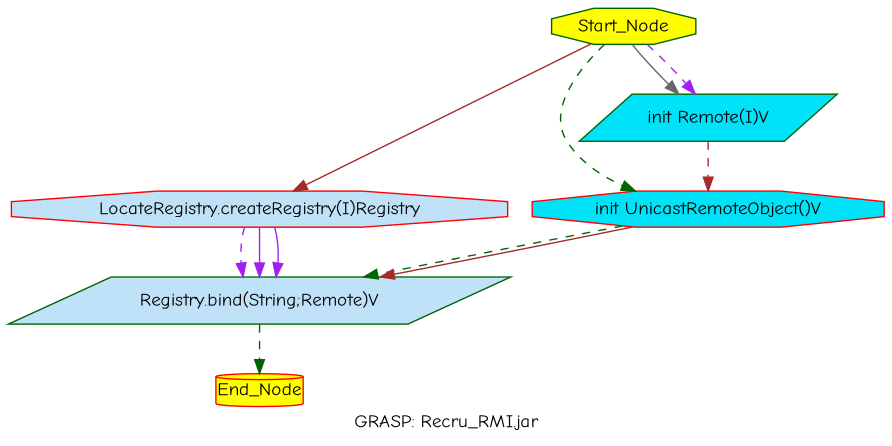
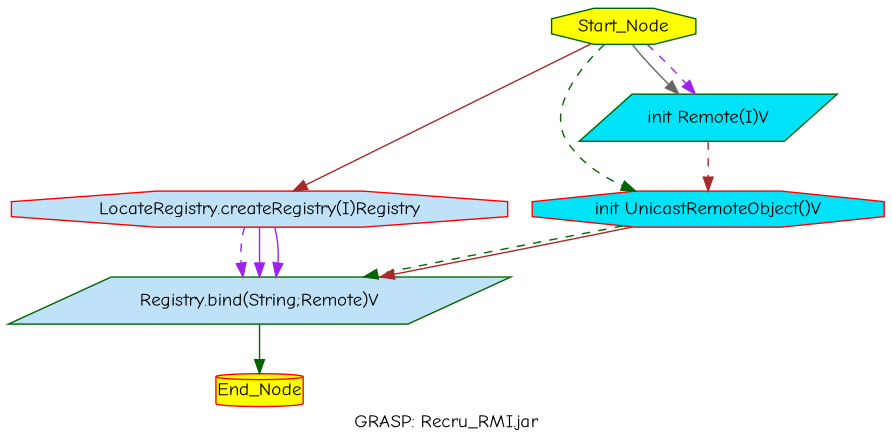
edge "Registry.bind(String;Remote)V" -> "End_Node": style dashed -> solid
